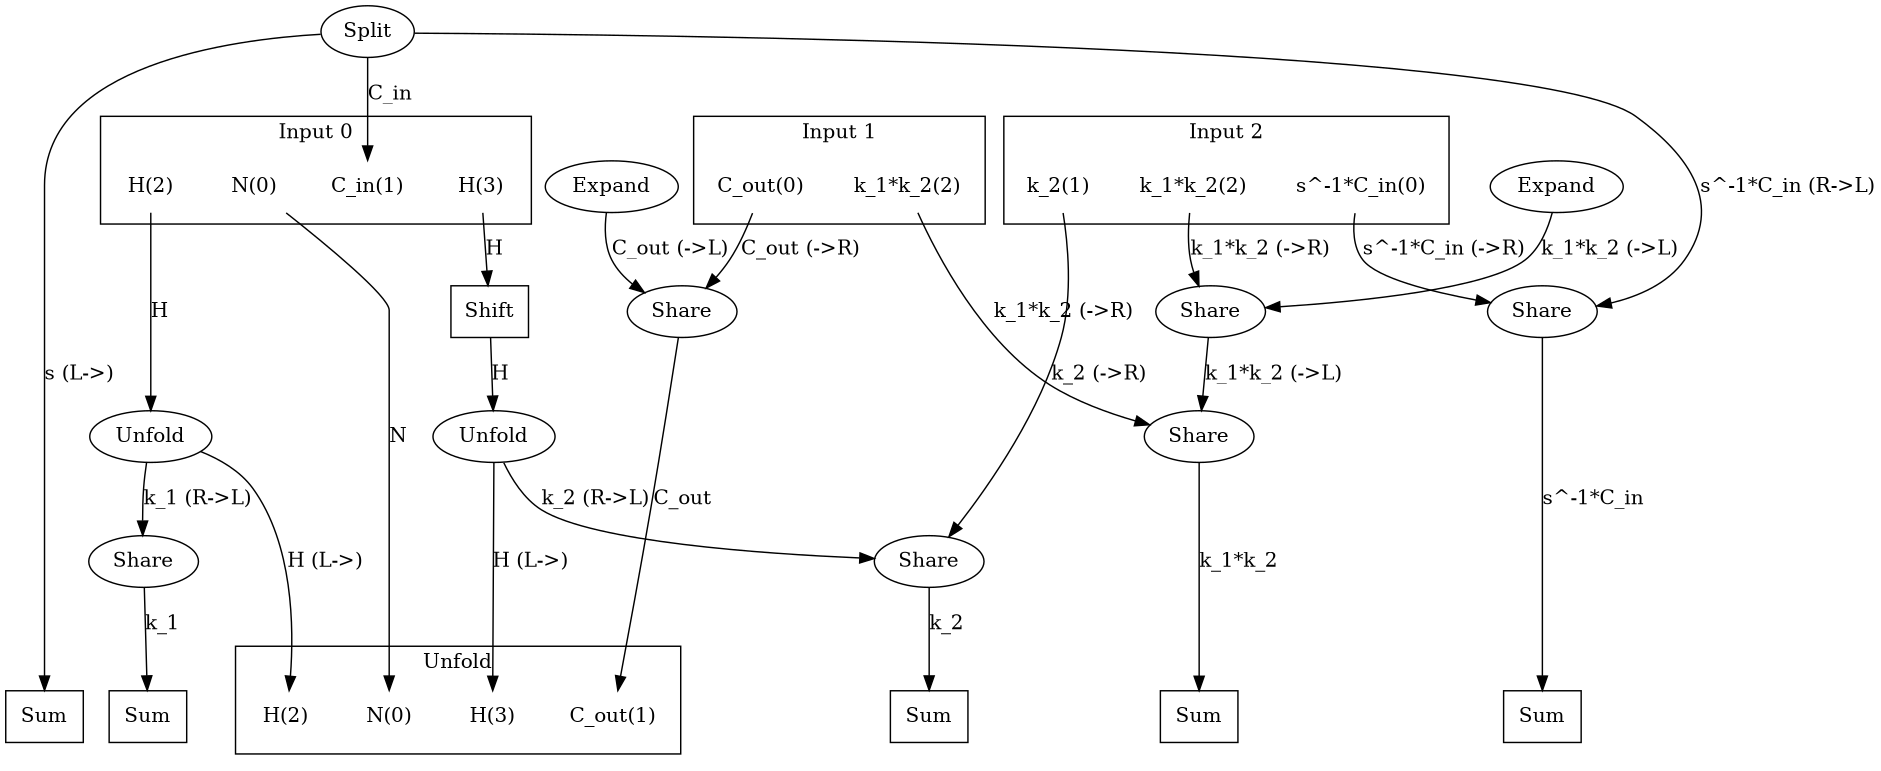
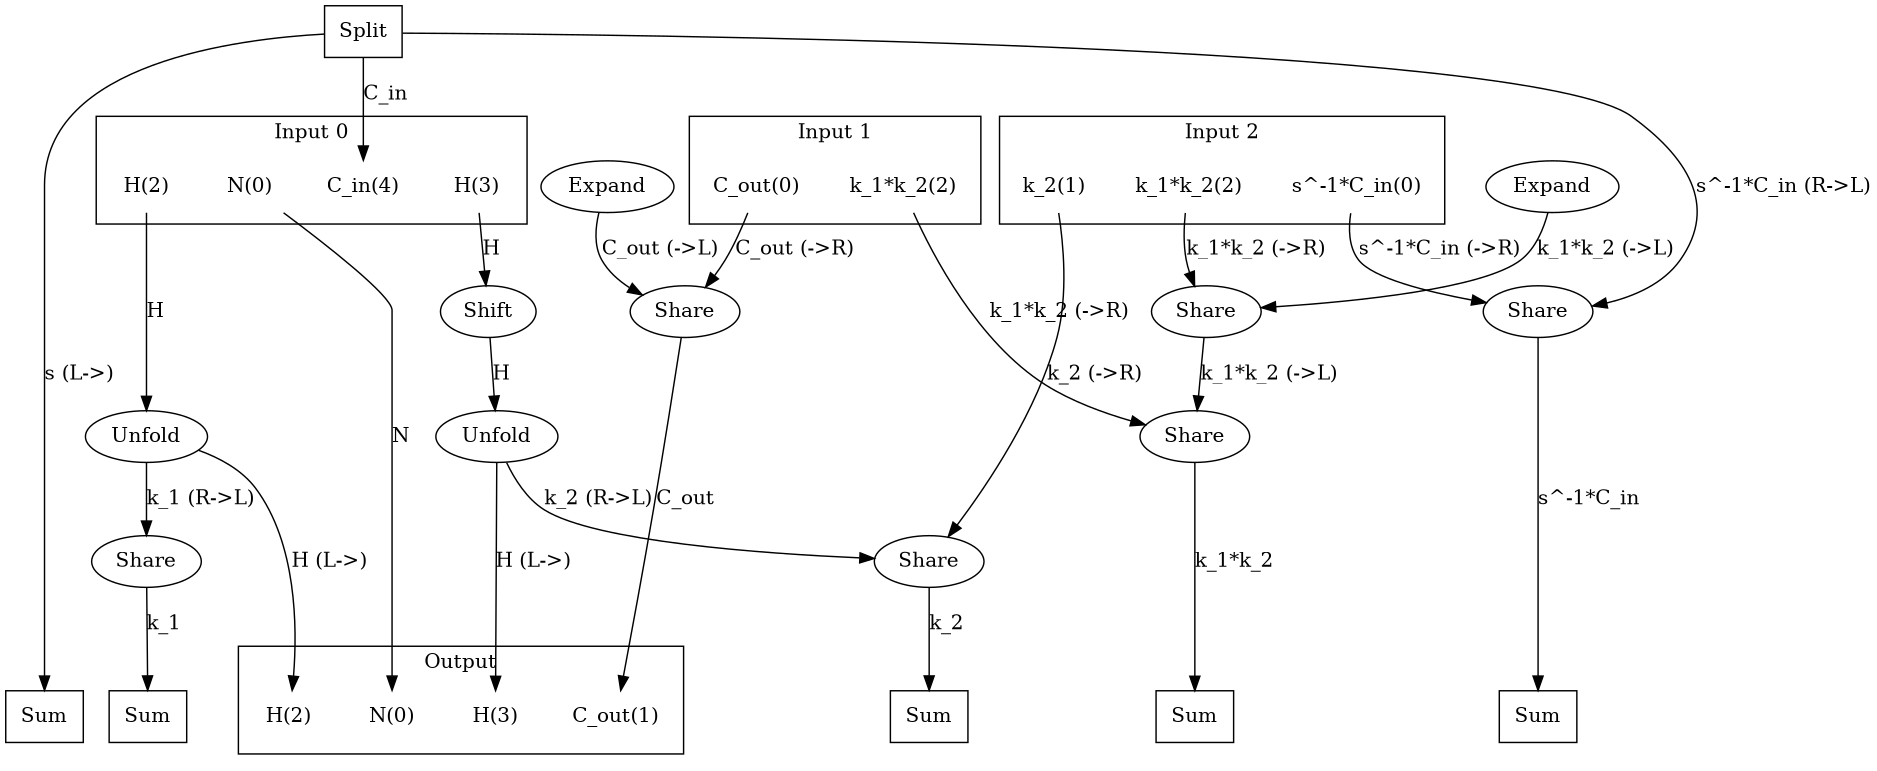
node "Split": shape ellipse -> box
node "C_in(1)": label "C_in(1)" -> "C_in(4)"
node "Shift": shape box -> ellipse
cluster "Unfold": label "Unfold" -> "Output"
